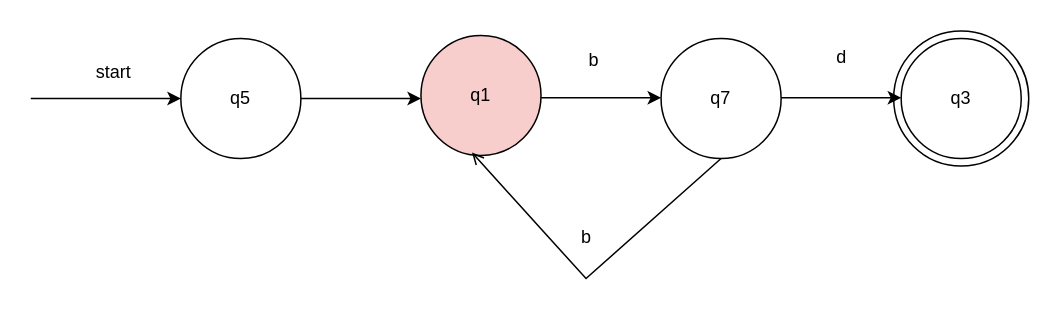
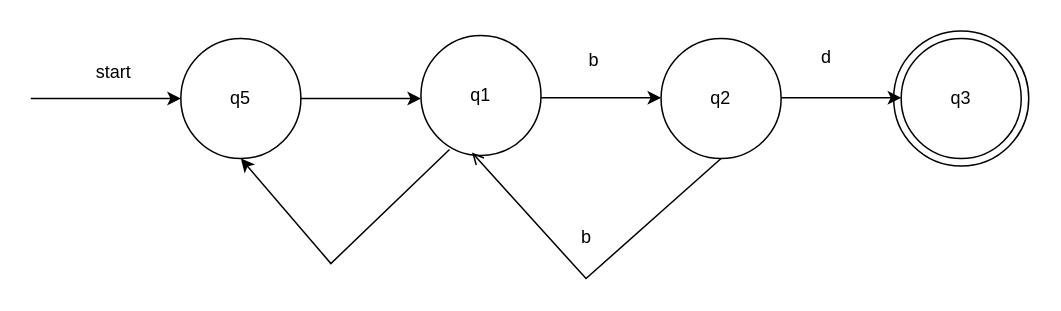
node "d": moved (841, 58) -> (826, 58)
node "q1": fillcolor #f8cecc -> #ffffff
node "q7": label "q7" -> "q2"
edge "q1" -> "q5": added
